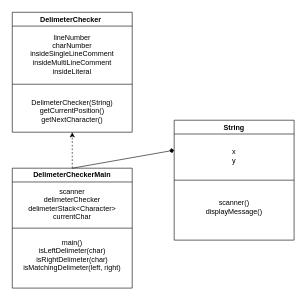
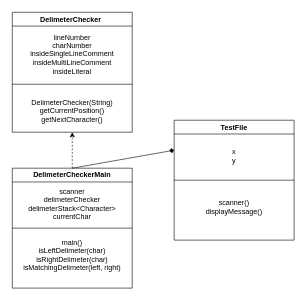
node "String": label "String" -> "TestFile"
